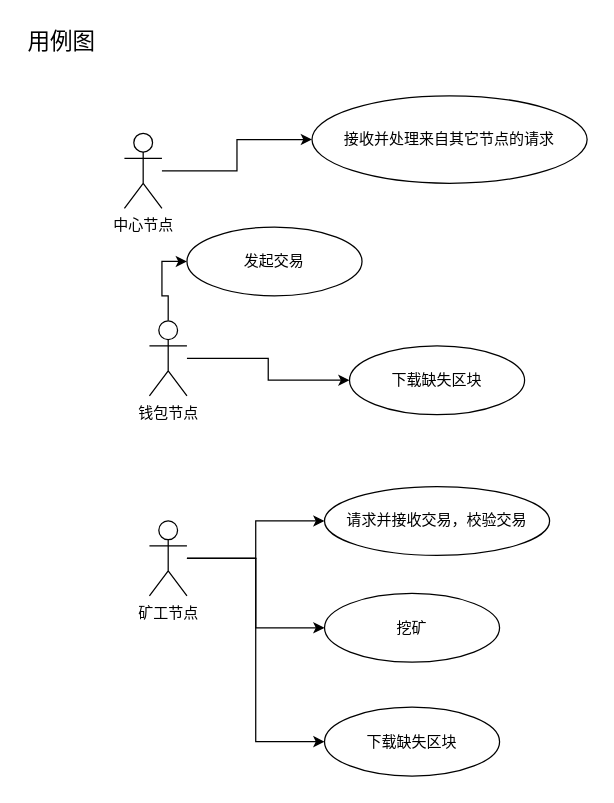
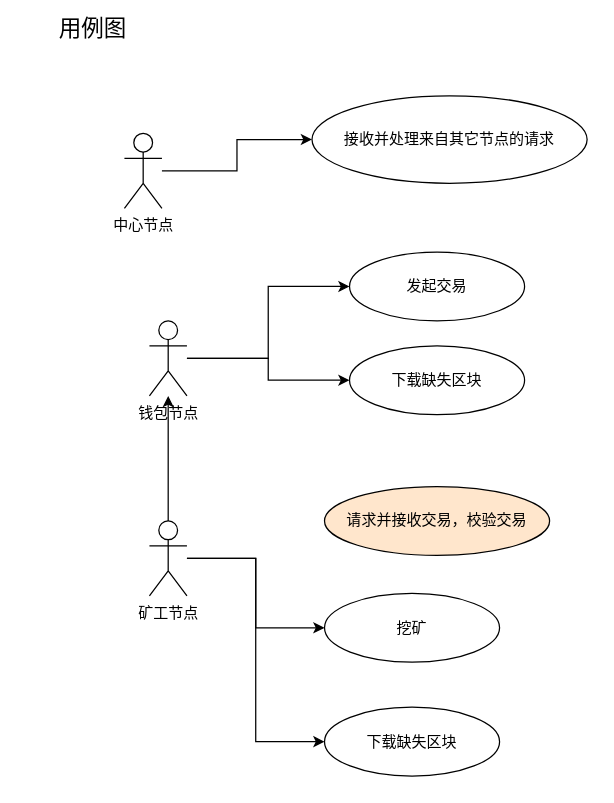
node "用例图": moved (69, 38) -> (101, 26)
node "发起交易": moved (274, 261) -> (437, 286)
edge "矿工节点" -> "请求并接收交易，校验交易": now "矿工节点" -> "钱包节点"
node "请求并接收交易，校验交易": fillcolor #ffffff -> #ffe6cc
